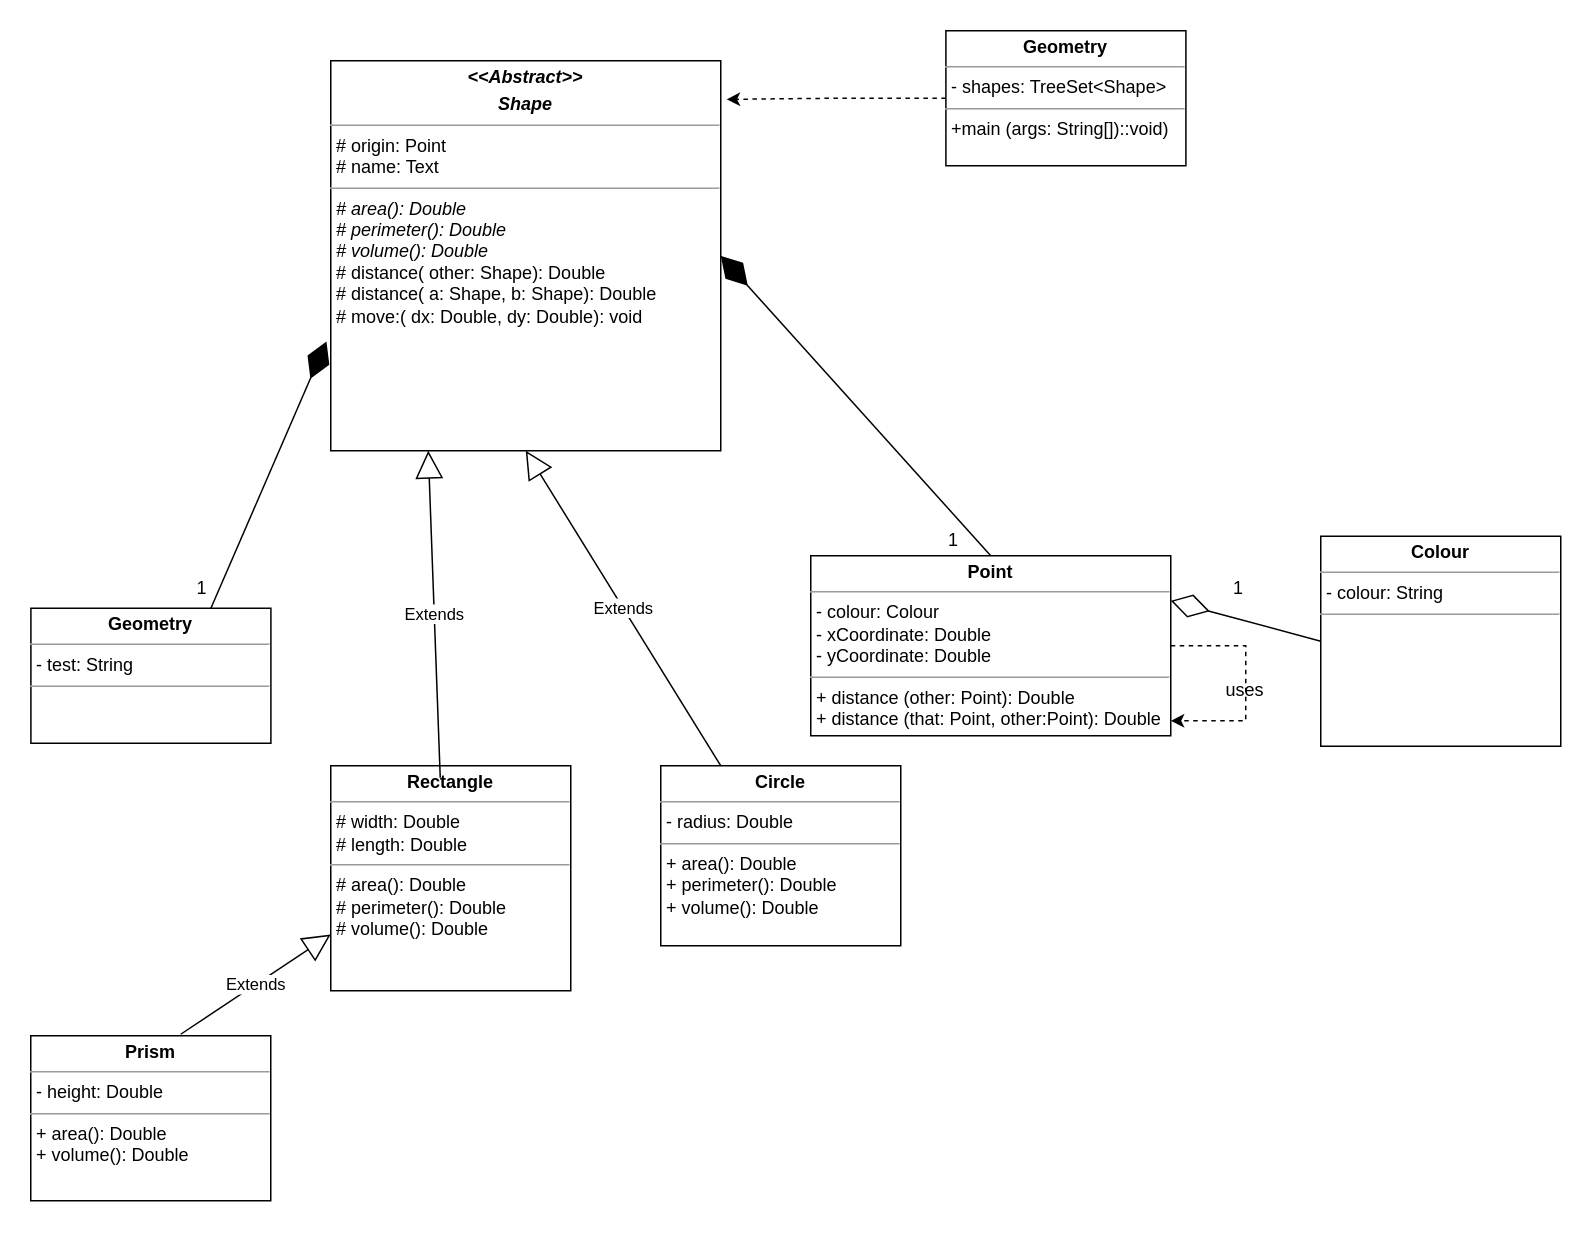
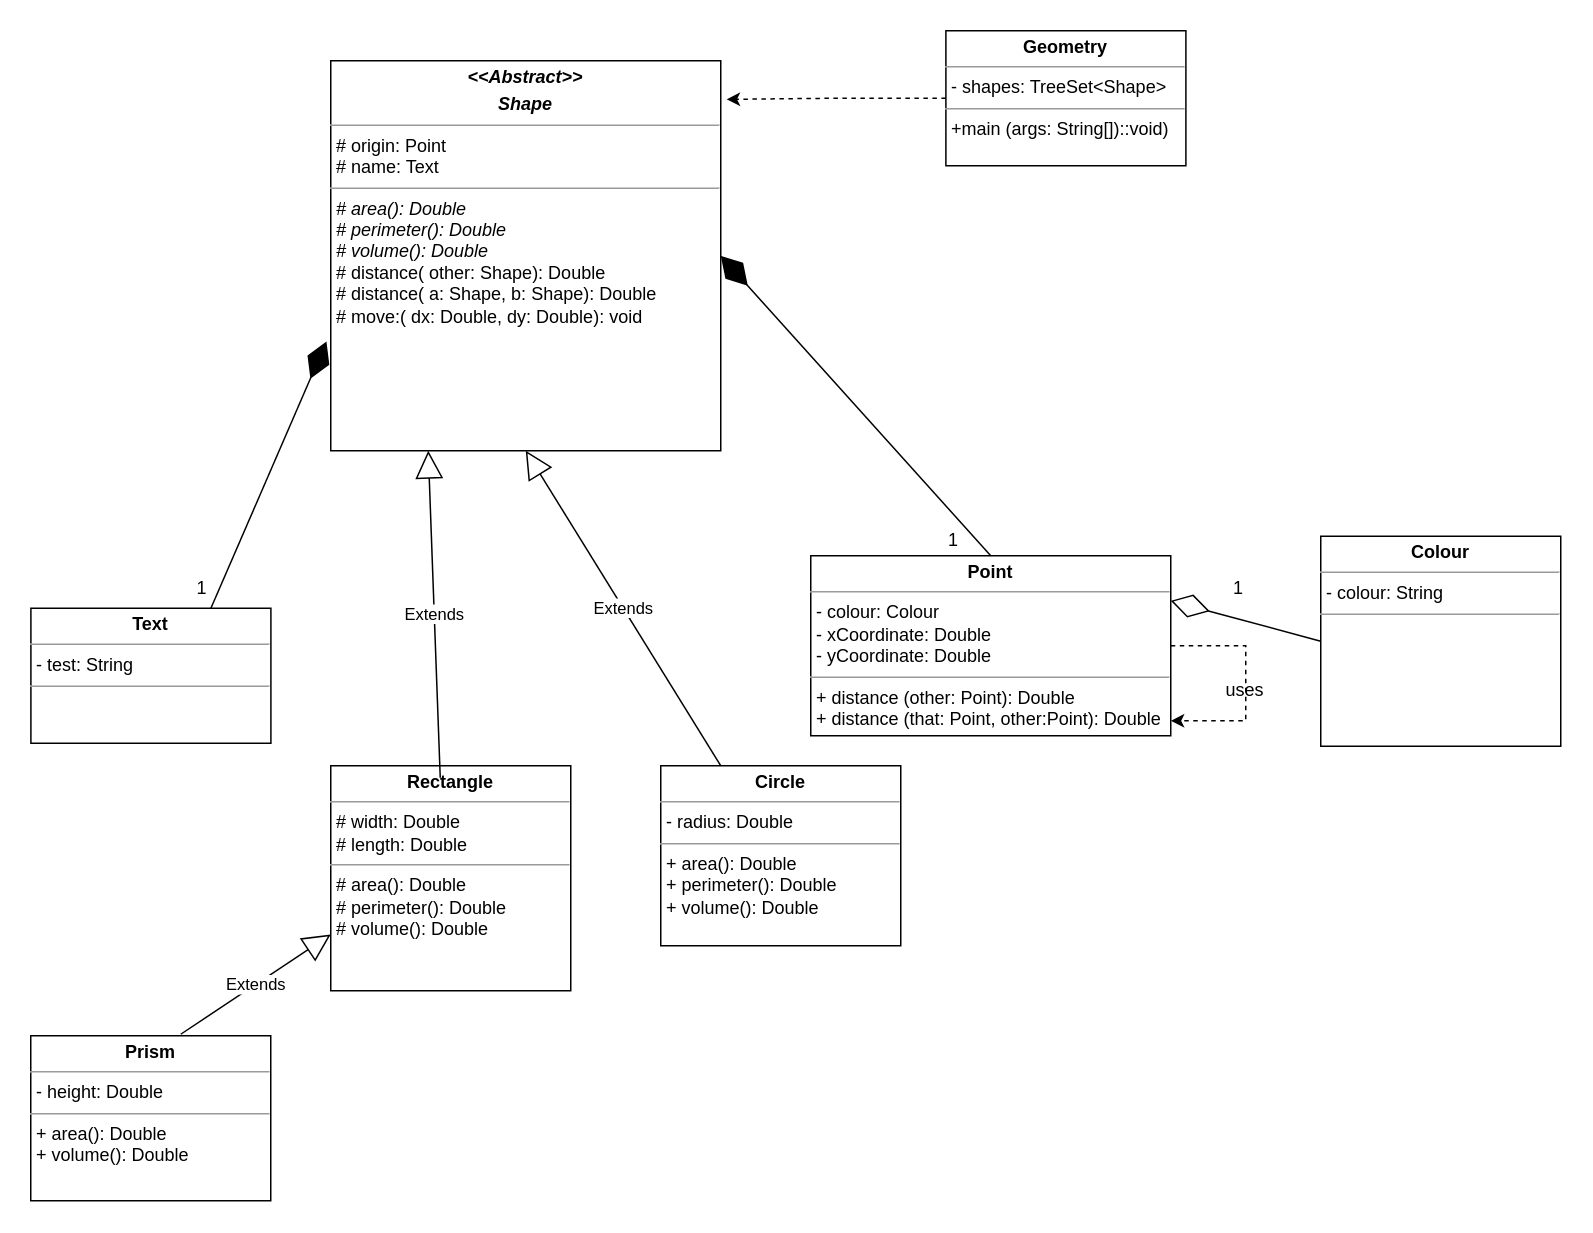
node "Geometry - test: String": label "Geometry - test: String" -> "Text - test: String"
